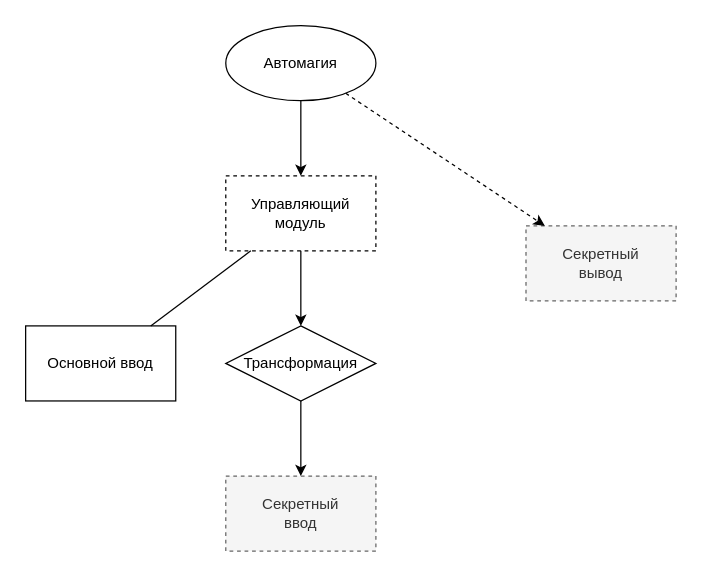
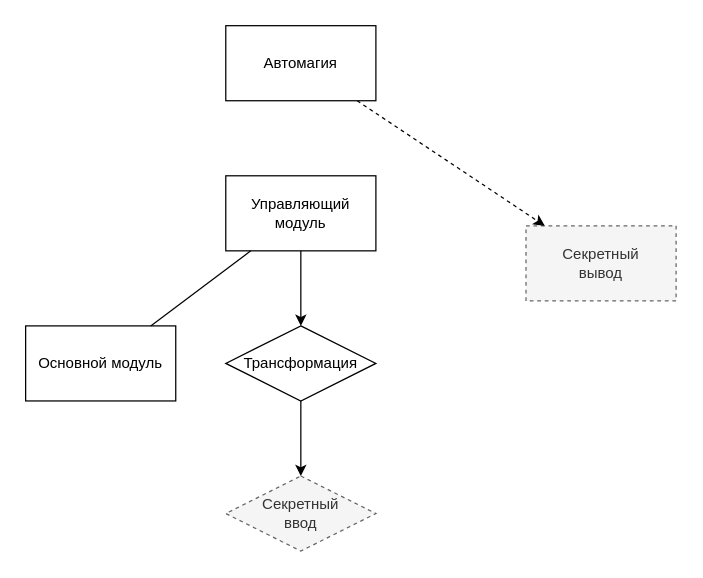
node "Автомагия": shape ellipse -> rectangle
edge "Автомагия" -> "Управляющий модуль": removed
node "Управляющий модуль": style dashed -> solid
node "Основной ввод": label "Основной ввод" -> "Основной модуль"
node "Секретный ввод": shape rectangle -> diamond
